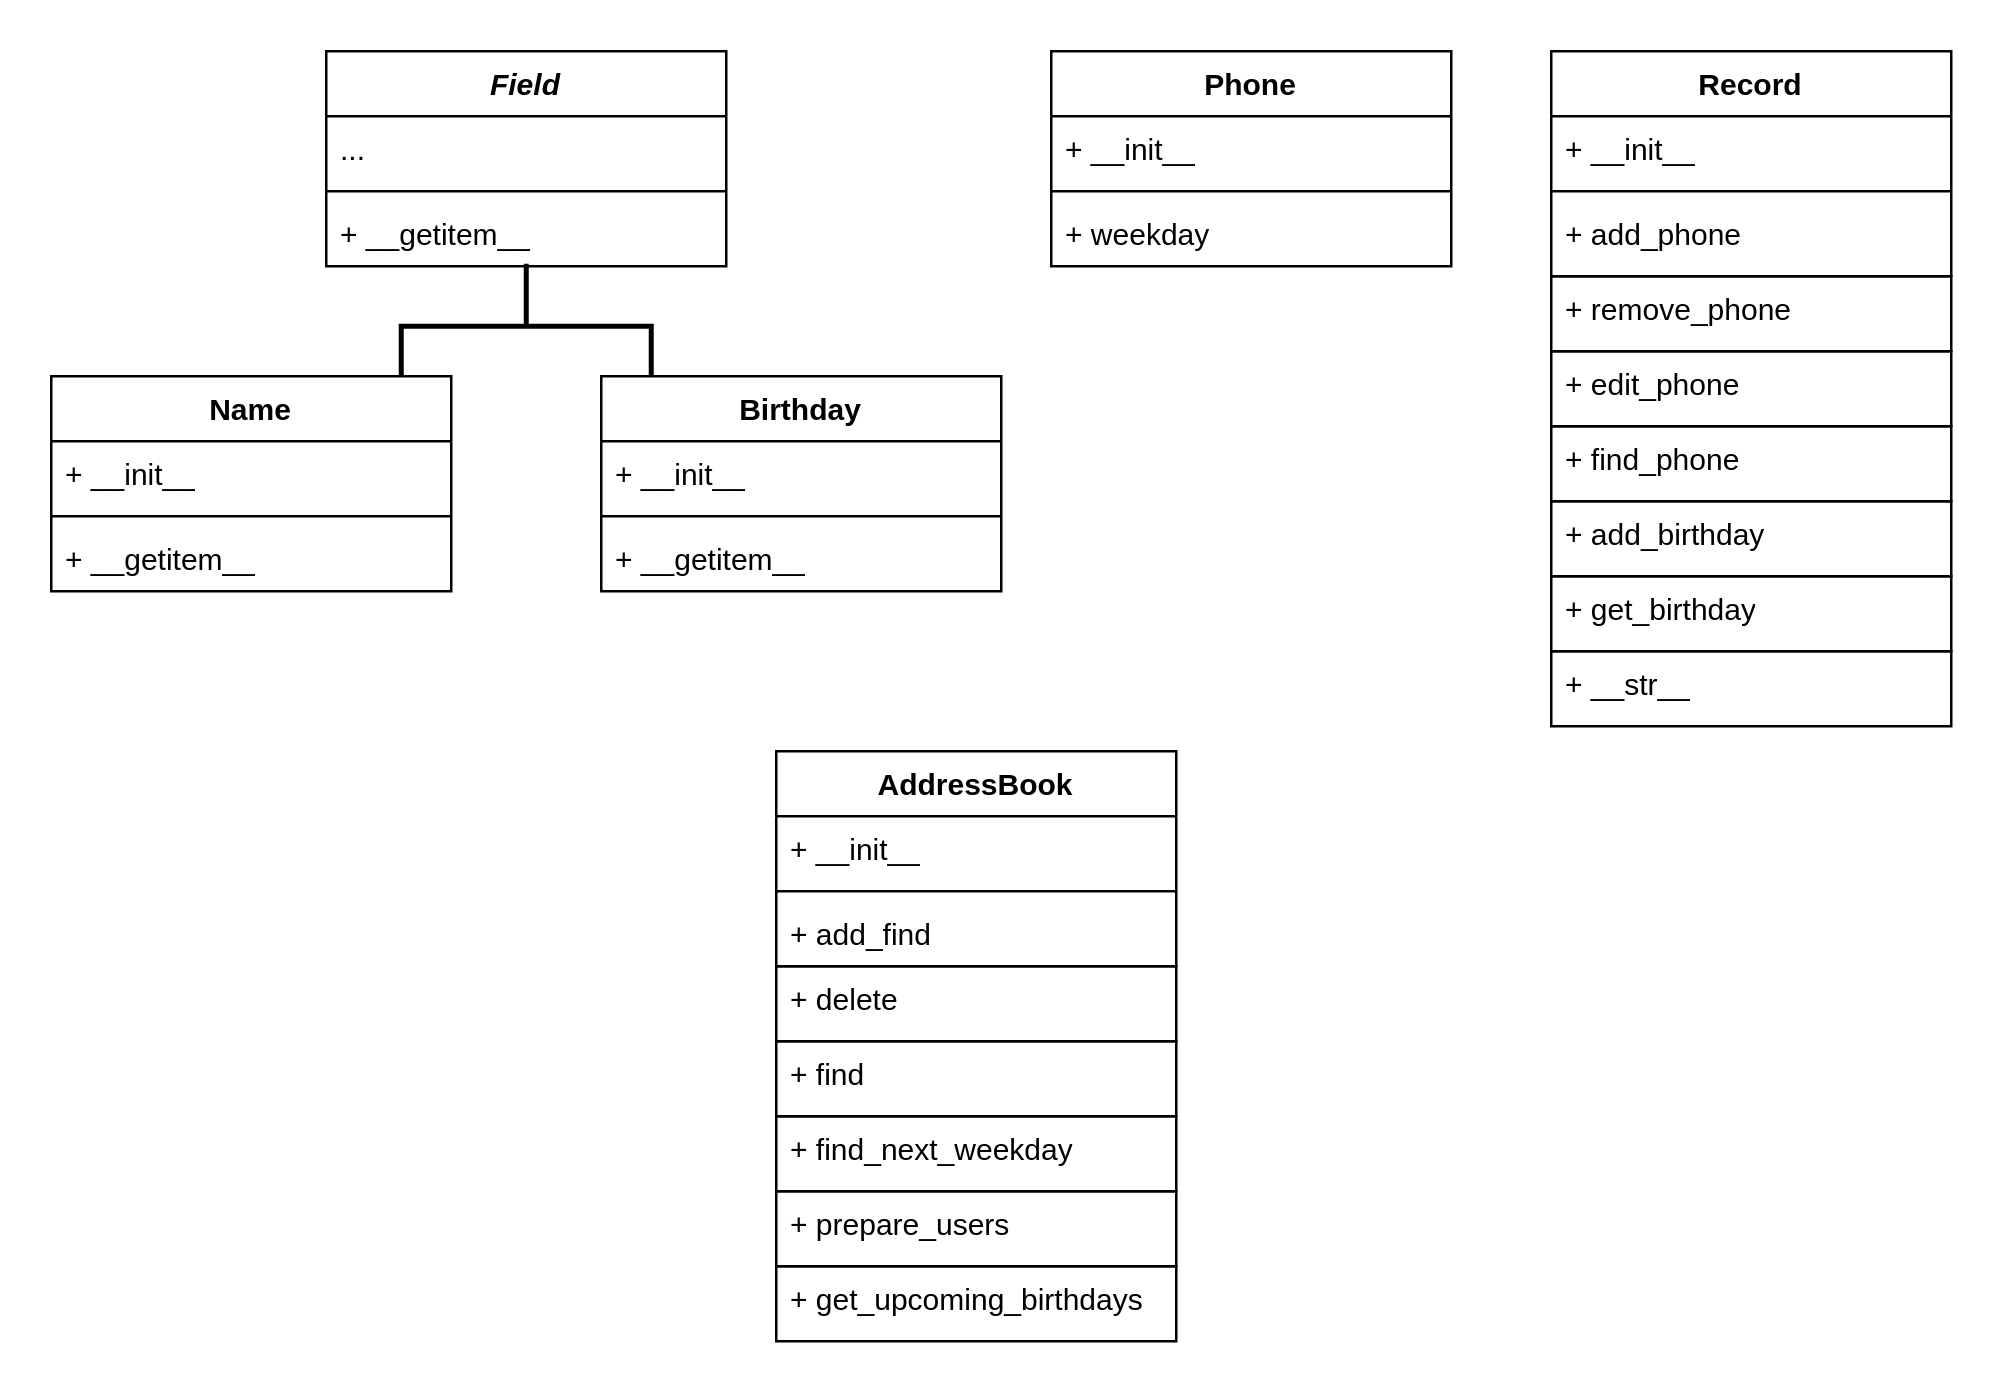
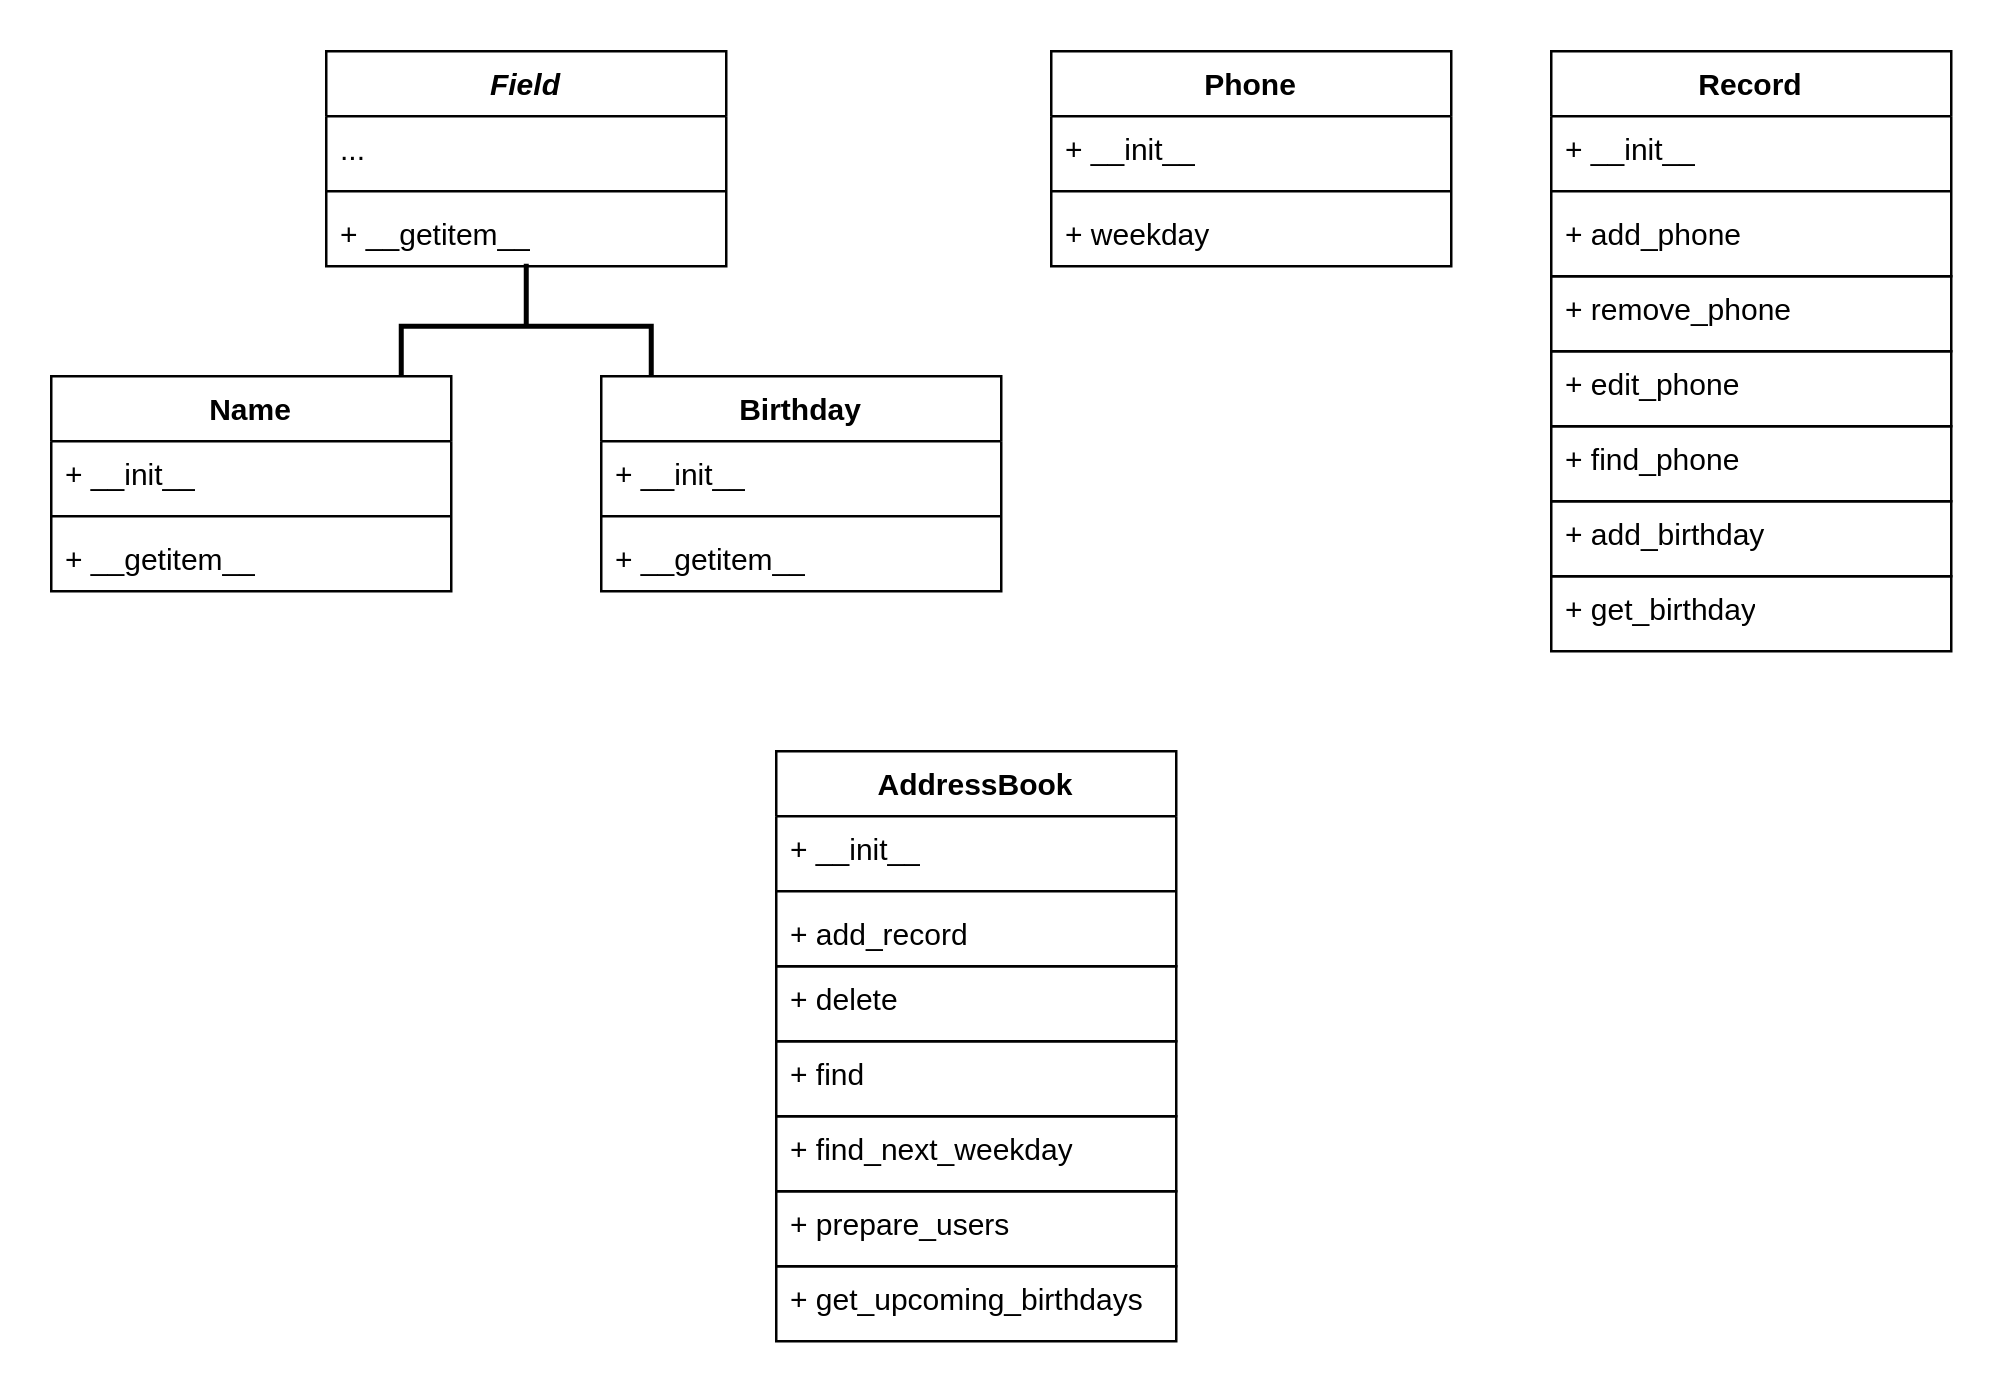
node "+ __str__": removed
node "+ add_find": label "+ add_find" -> "+ add_record"
